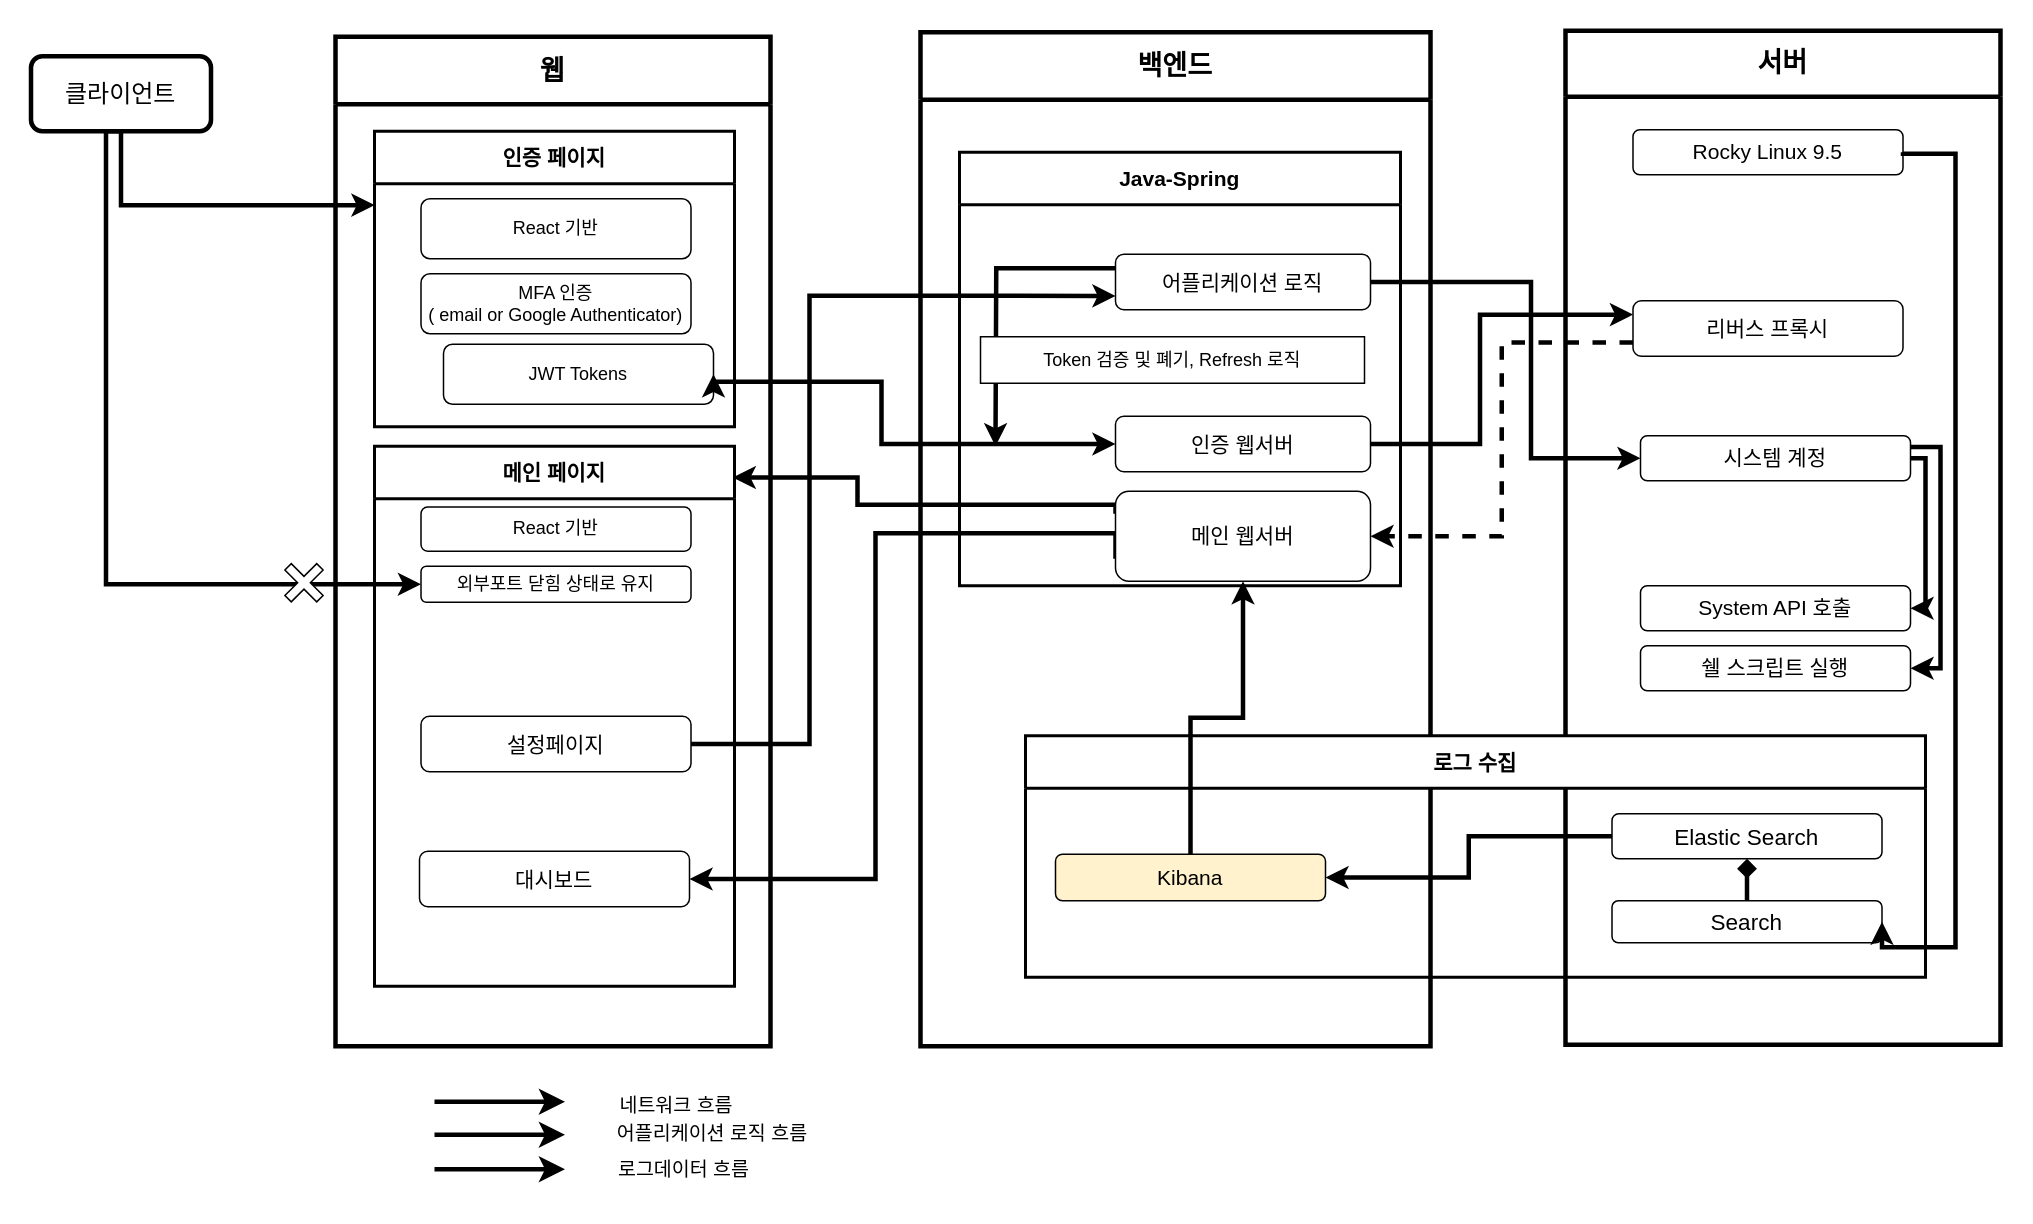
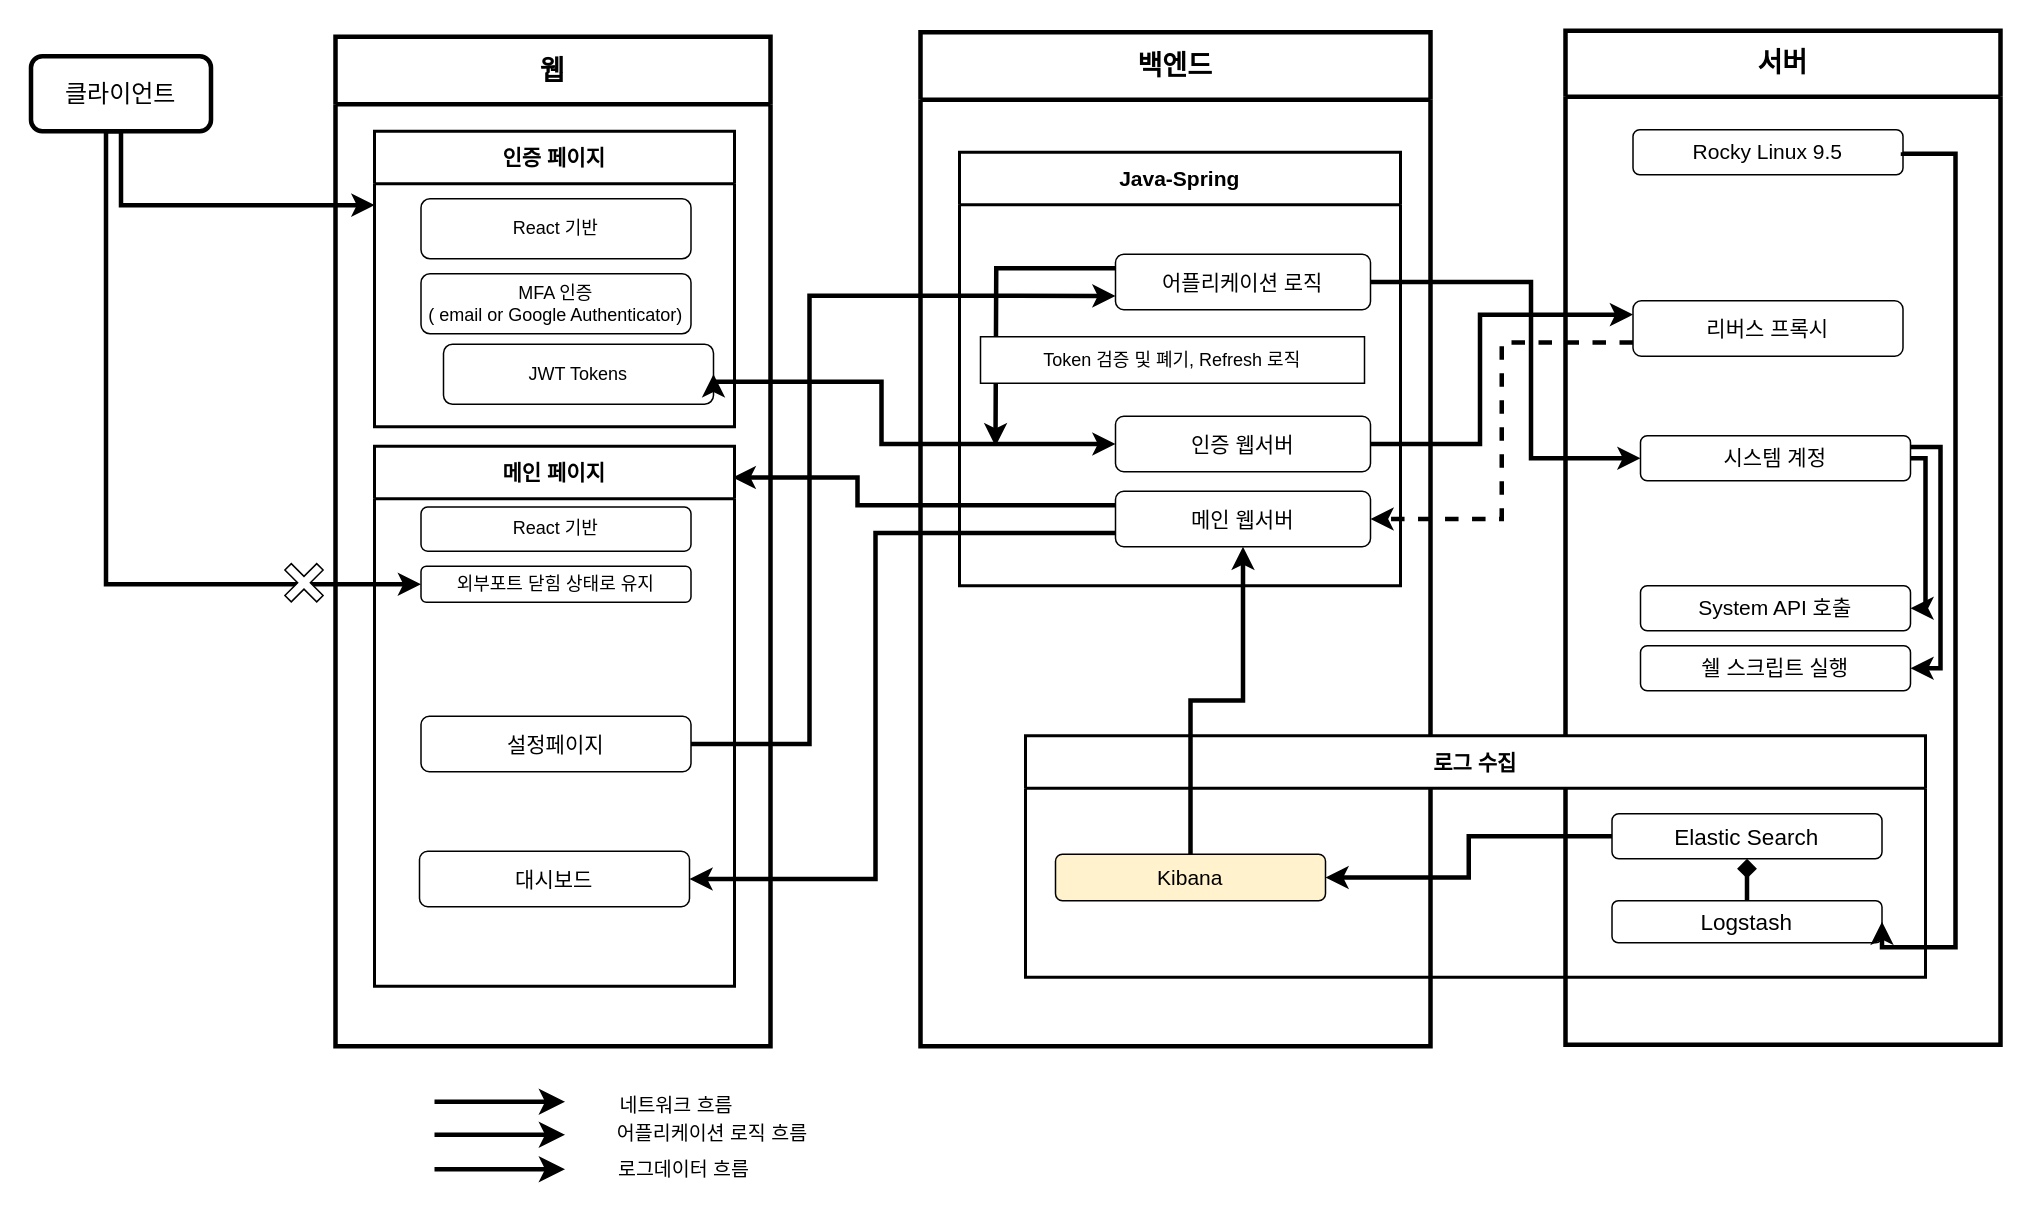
node "메인 웹서버": size 255x90 -> 255x56
node "Search": label "Search" -> "Logstash"
